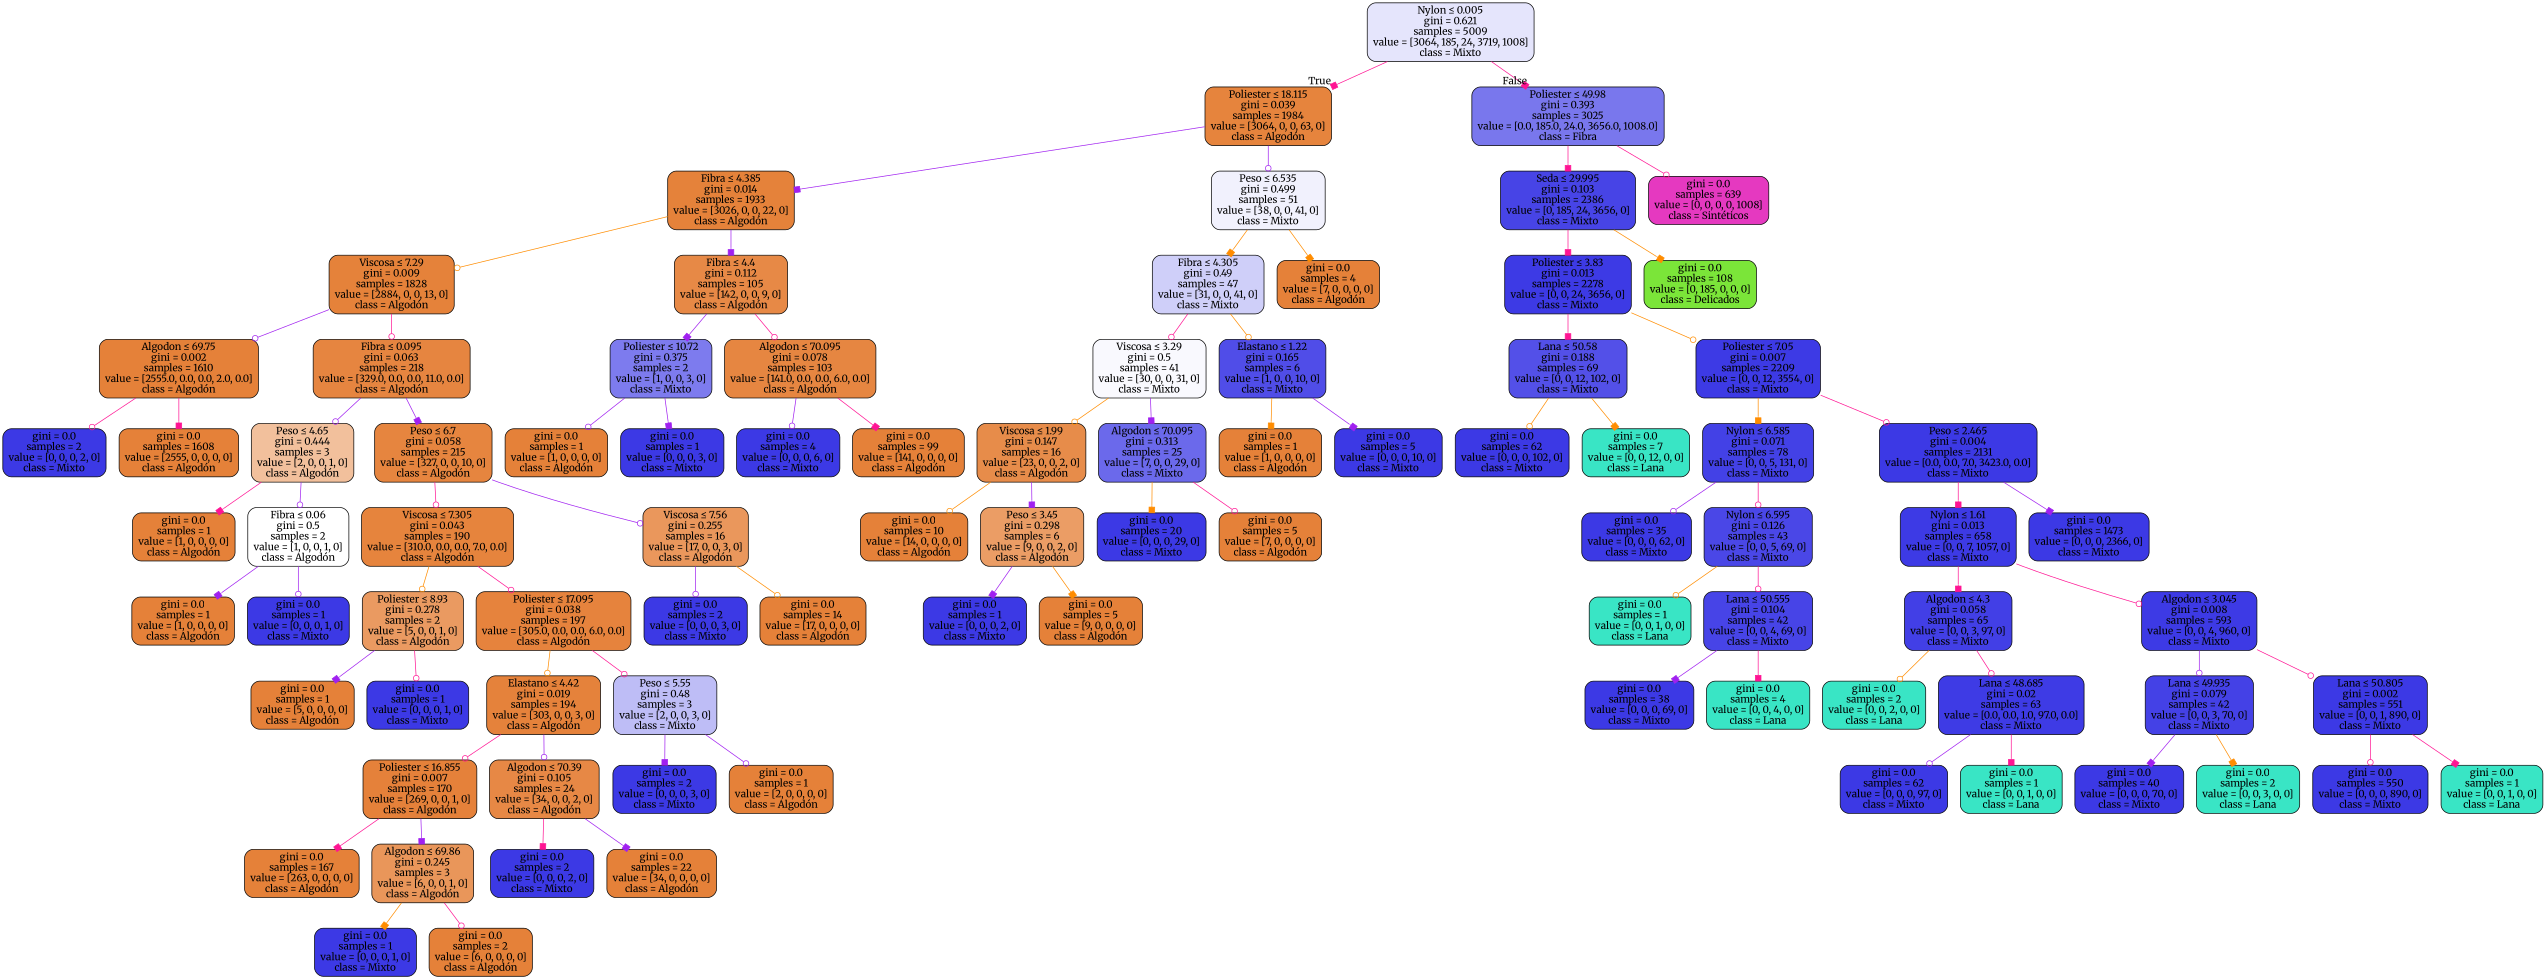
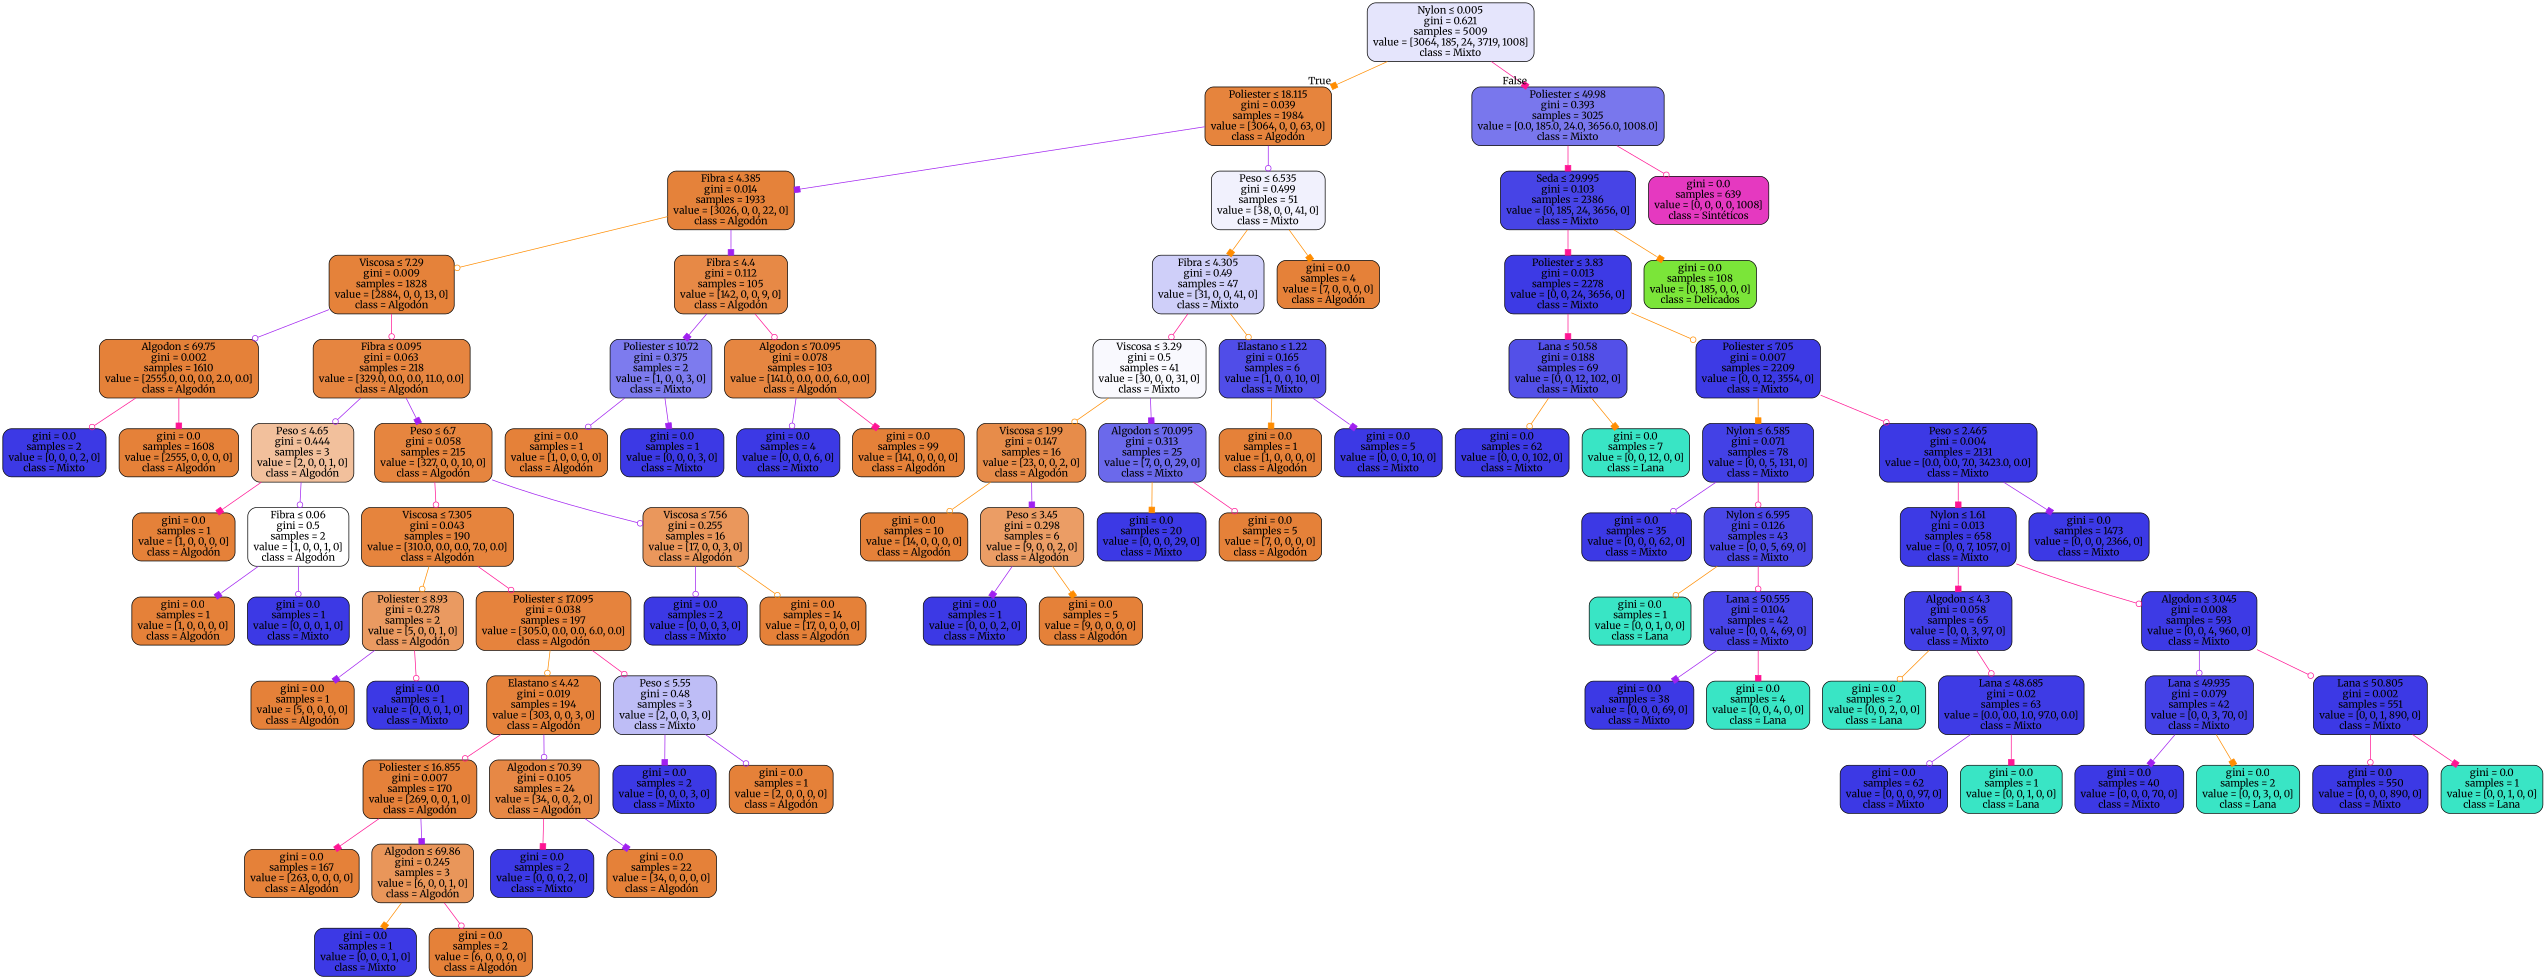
edge "Nylon ≤ 0.005" -> "Poliester ≤ 18.115": color deeppink -> darkorange
node "Poliester ≤ 49.98": text "class = Fibra" -> "class = Mixto"
